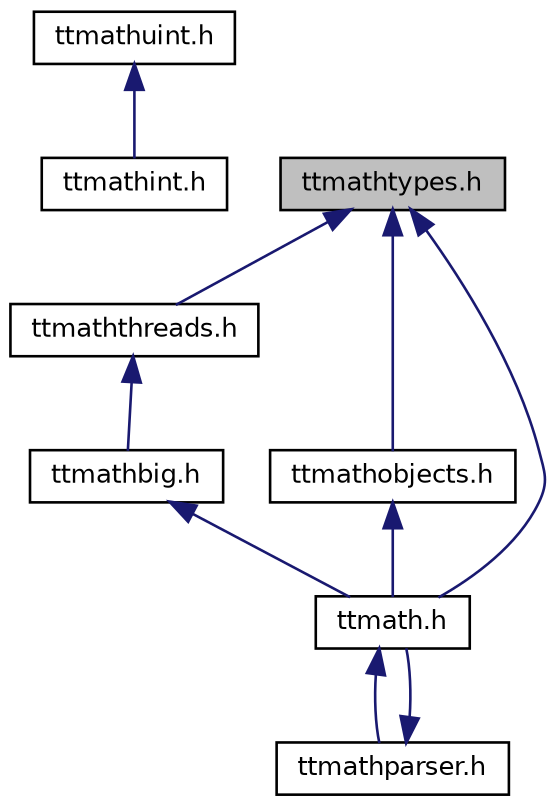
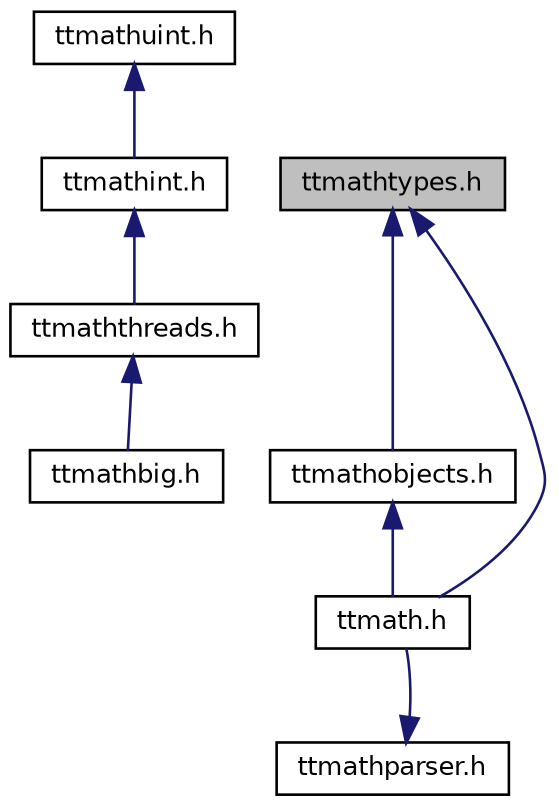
edge "ttmaththreads.h" -> "ttmathtypes.h": now "ttmaththreads.h" -> "ttmathint.h"
edge "ttmath.h" -> "ttmathbig.h": removed
edge "ttmathparser.h" -> "ttmath.h": removed
